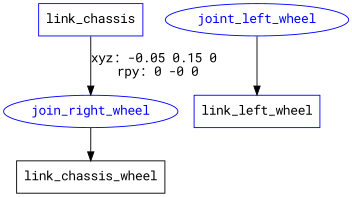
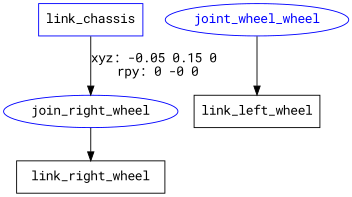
node "joint_left_wheel": label "joint_left_wheel" -> "joint_wheel_wheel"
node "join_right_wheel": fontcolor blue -> black
node "link_left_wheel": color blue -> black
node "link_chassis_wheel": label "link_chassis_wheel" -> "link_right_wheel"
